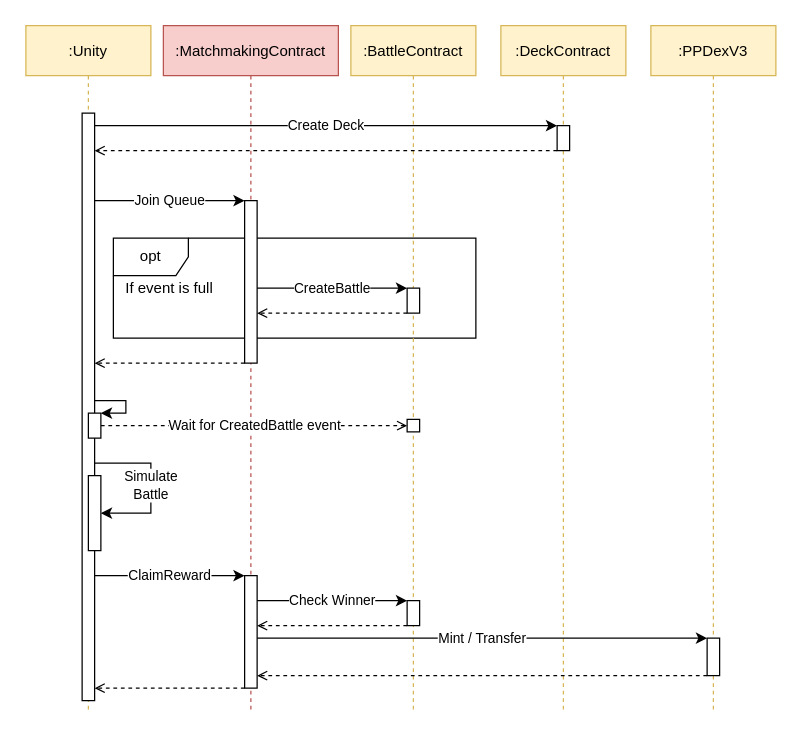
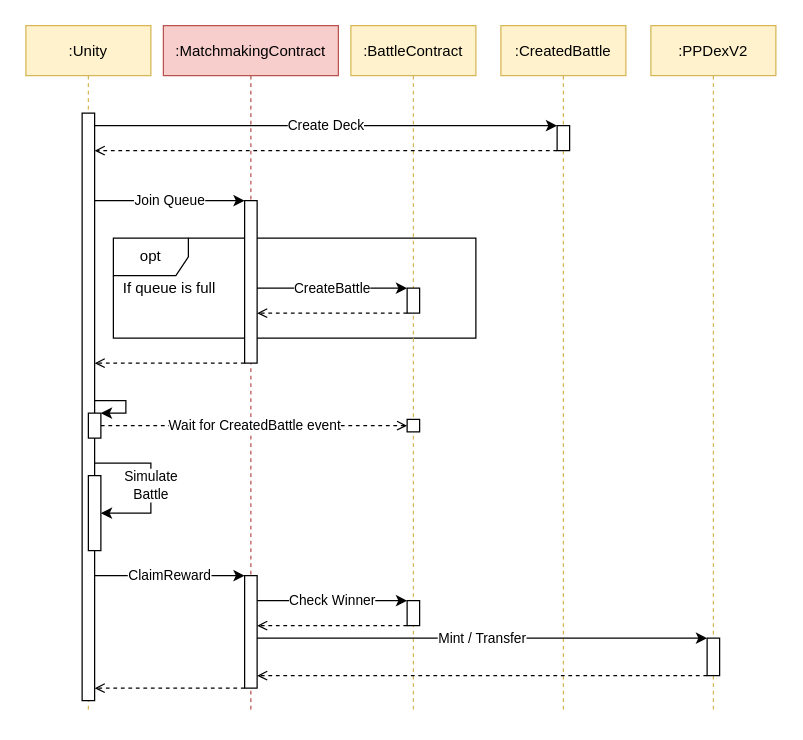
node ":DeckContract": label ":DeckContract" -> ":CreatedBattle"
node ":PPDexV3": label ":PPDexV3" -> ":PPDexV2"
node "If event is full": label "If event is full" -> "If queue is full"
